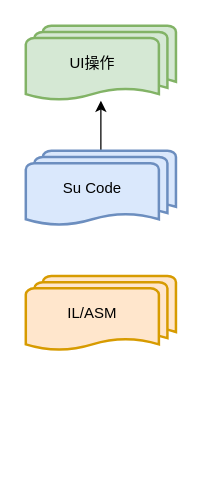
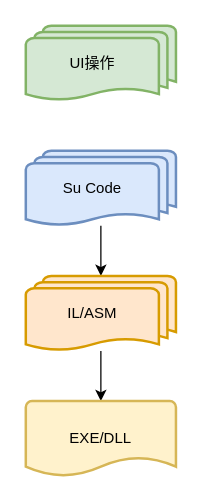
edge "Su Code" -> "UI操作": now "Su Code" -> "IL/ASM"
edge "IL/ASM" -> "EXE/DLL": added
node "EXE/DLL": added
